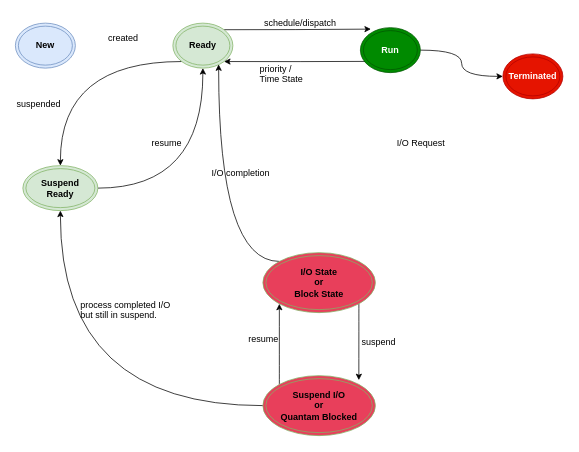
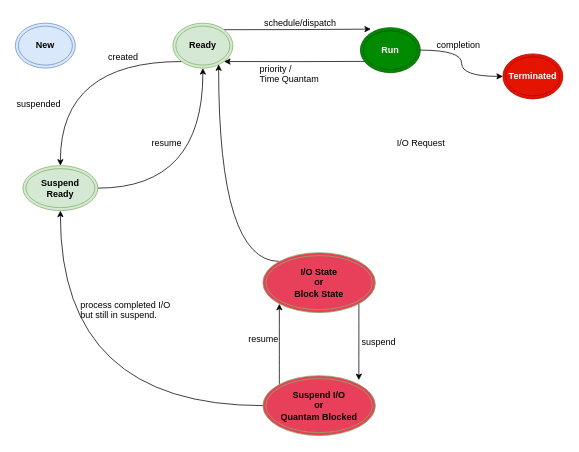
node "created": moved (129, 38) -> (129, 57)
node "completion": added
node "priority / Time State": label "priority / Time State" -> "priority / Time Quantam"
node "I/O completion": removed
